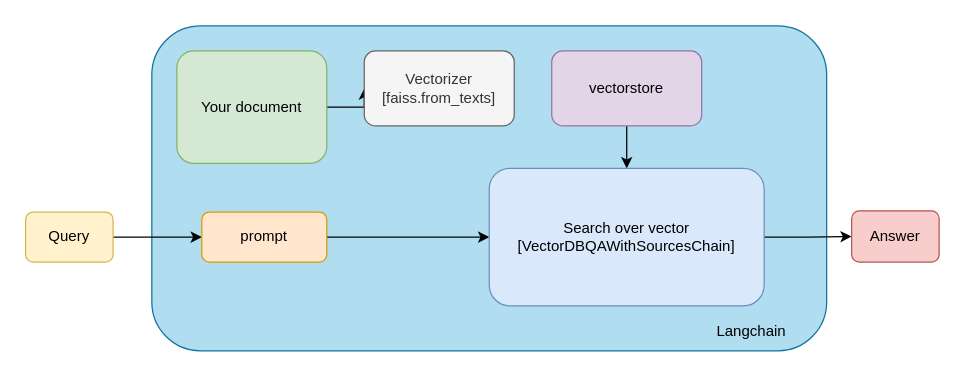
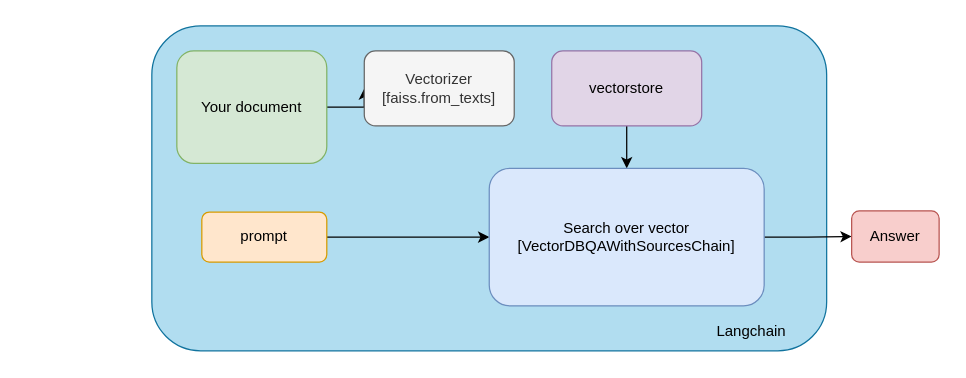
node "Query": removed
edge "Query" -> "prompt": removed
